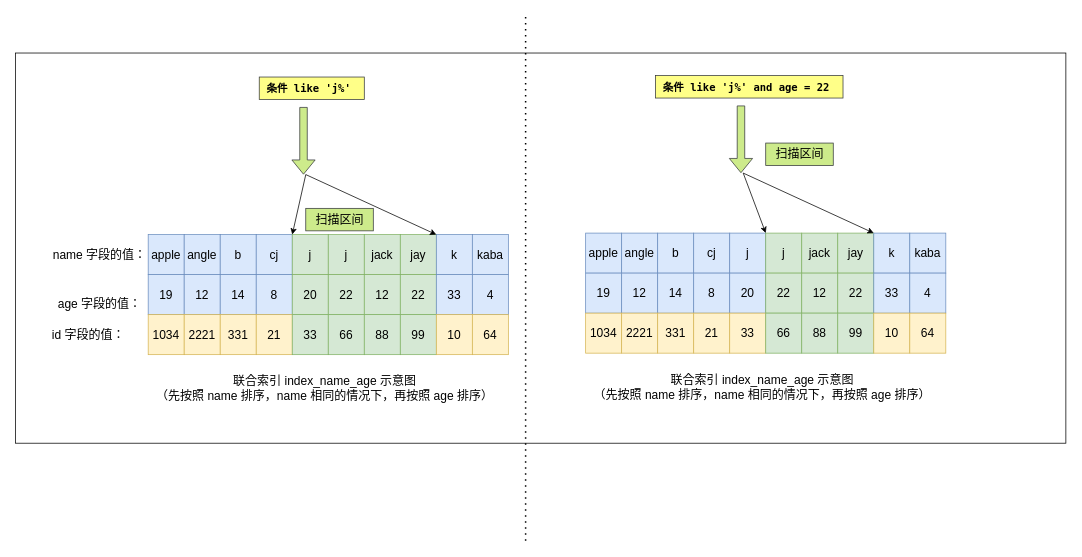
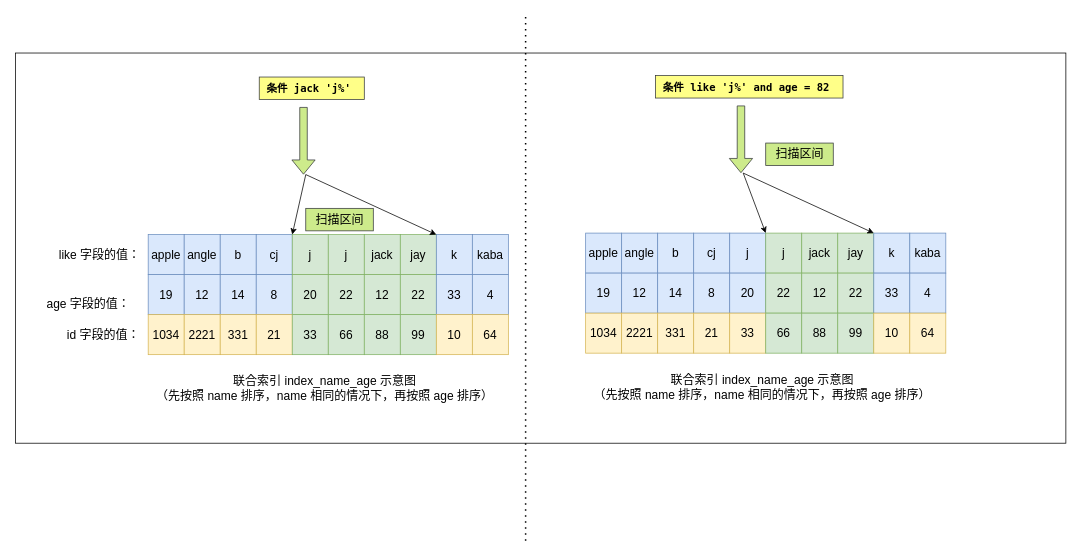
node "条件 like 'j%' and age = 22": label "条件 like 'j%' and age = 22" -> "条件 like 'j%' and age = 82"
node "条件 like 'j%'": label "条件 like 'j%'" -> "条件 jack 'j%'"
node "name 字段的值：": label "name 字段的值：" -> "like 字段的值："
node "age 字段的值：": moved (99, 303) -> (88, 303)
node "id 字段的值：": moved (88, 334) -> (103, 334)
